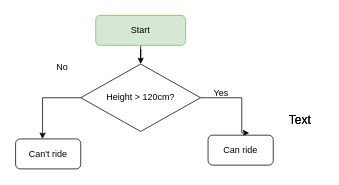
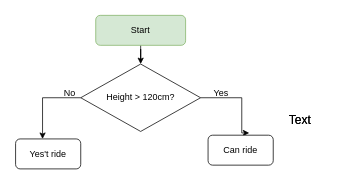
node "No": moved (62, 67) -> (69, 93)
node "Can't ride": label "Can't ride" -> "Yes't ride"
